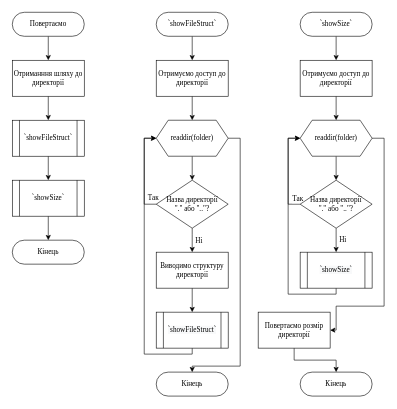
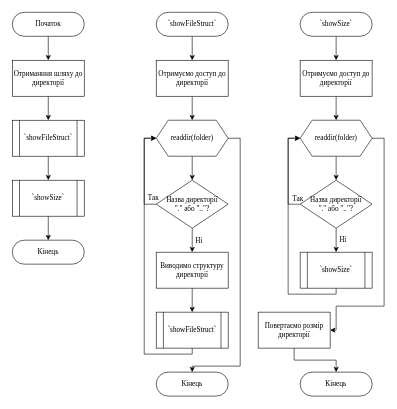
node "Повертаємо": label "Повертаємо" -> "Початок"
